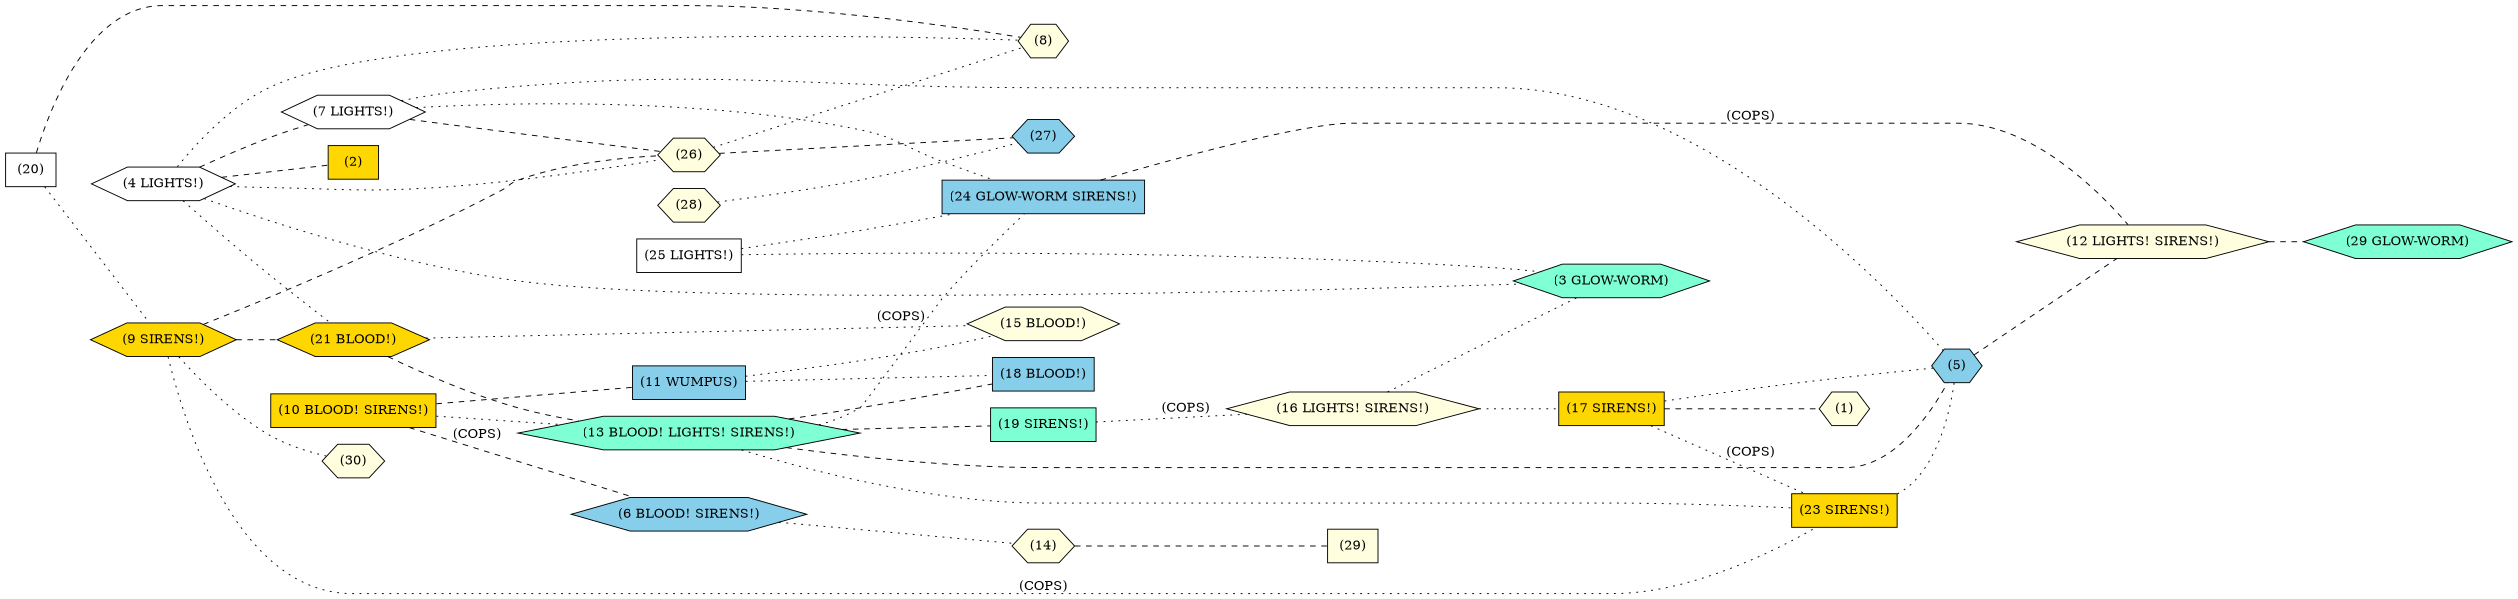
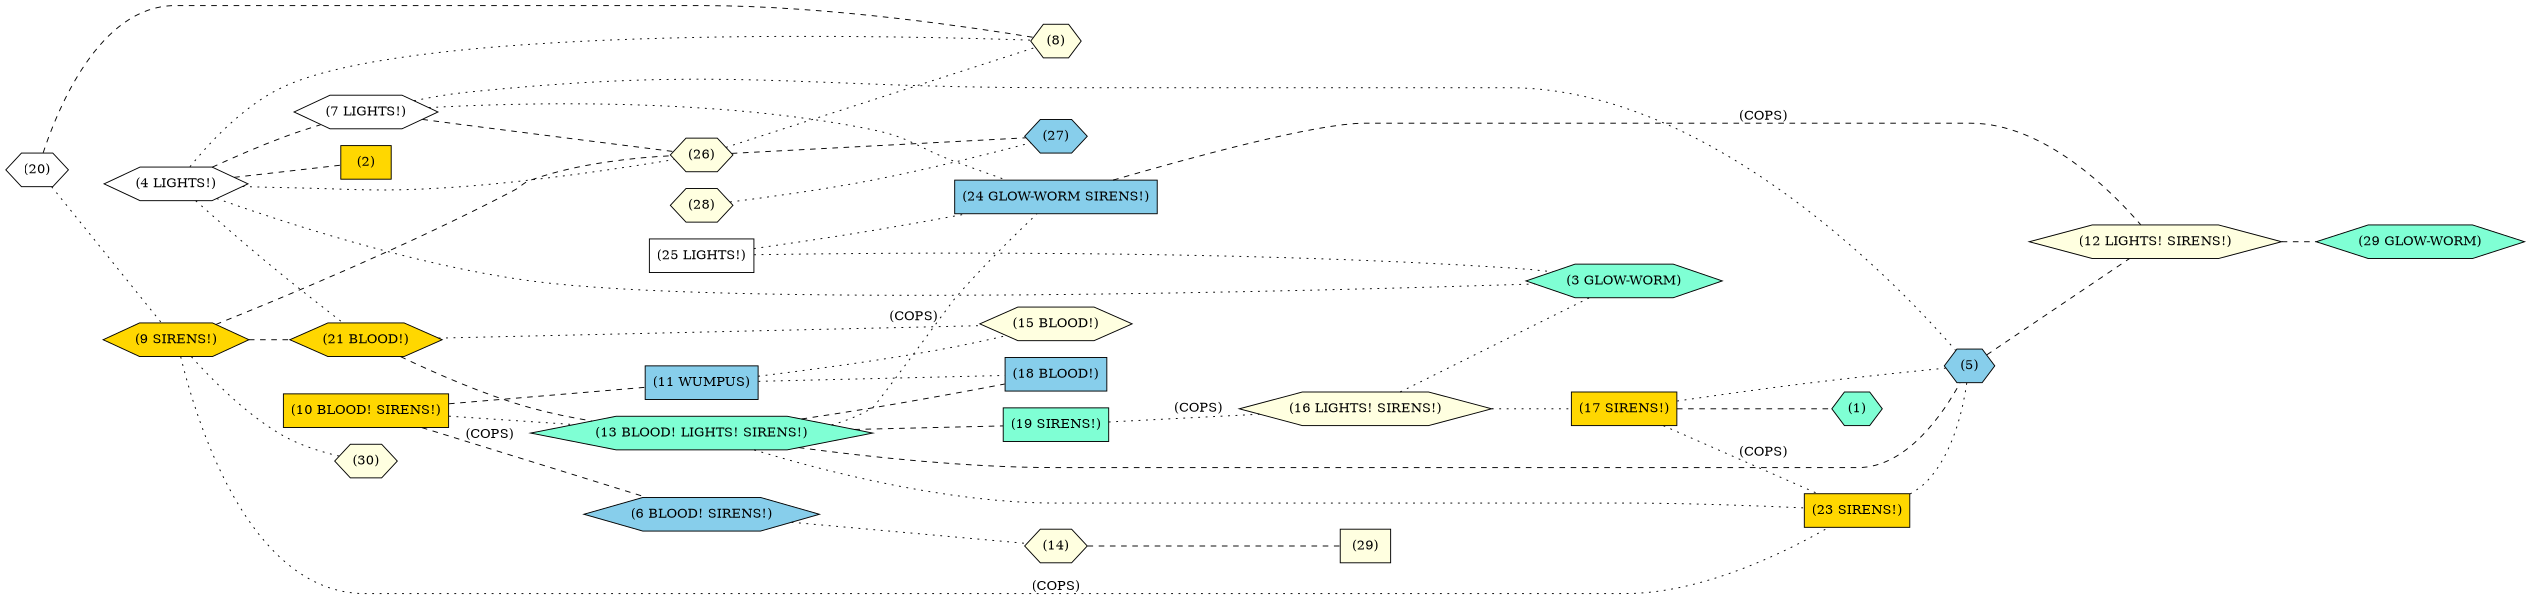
node "(20)": shape box -> hexagon
node "(1)": fillcolor lightyellow -> aquamarine
